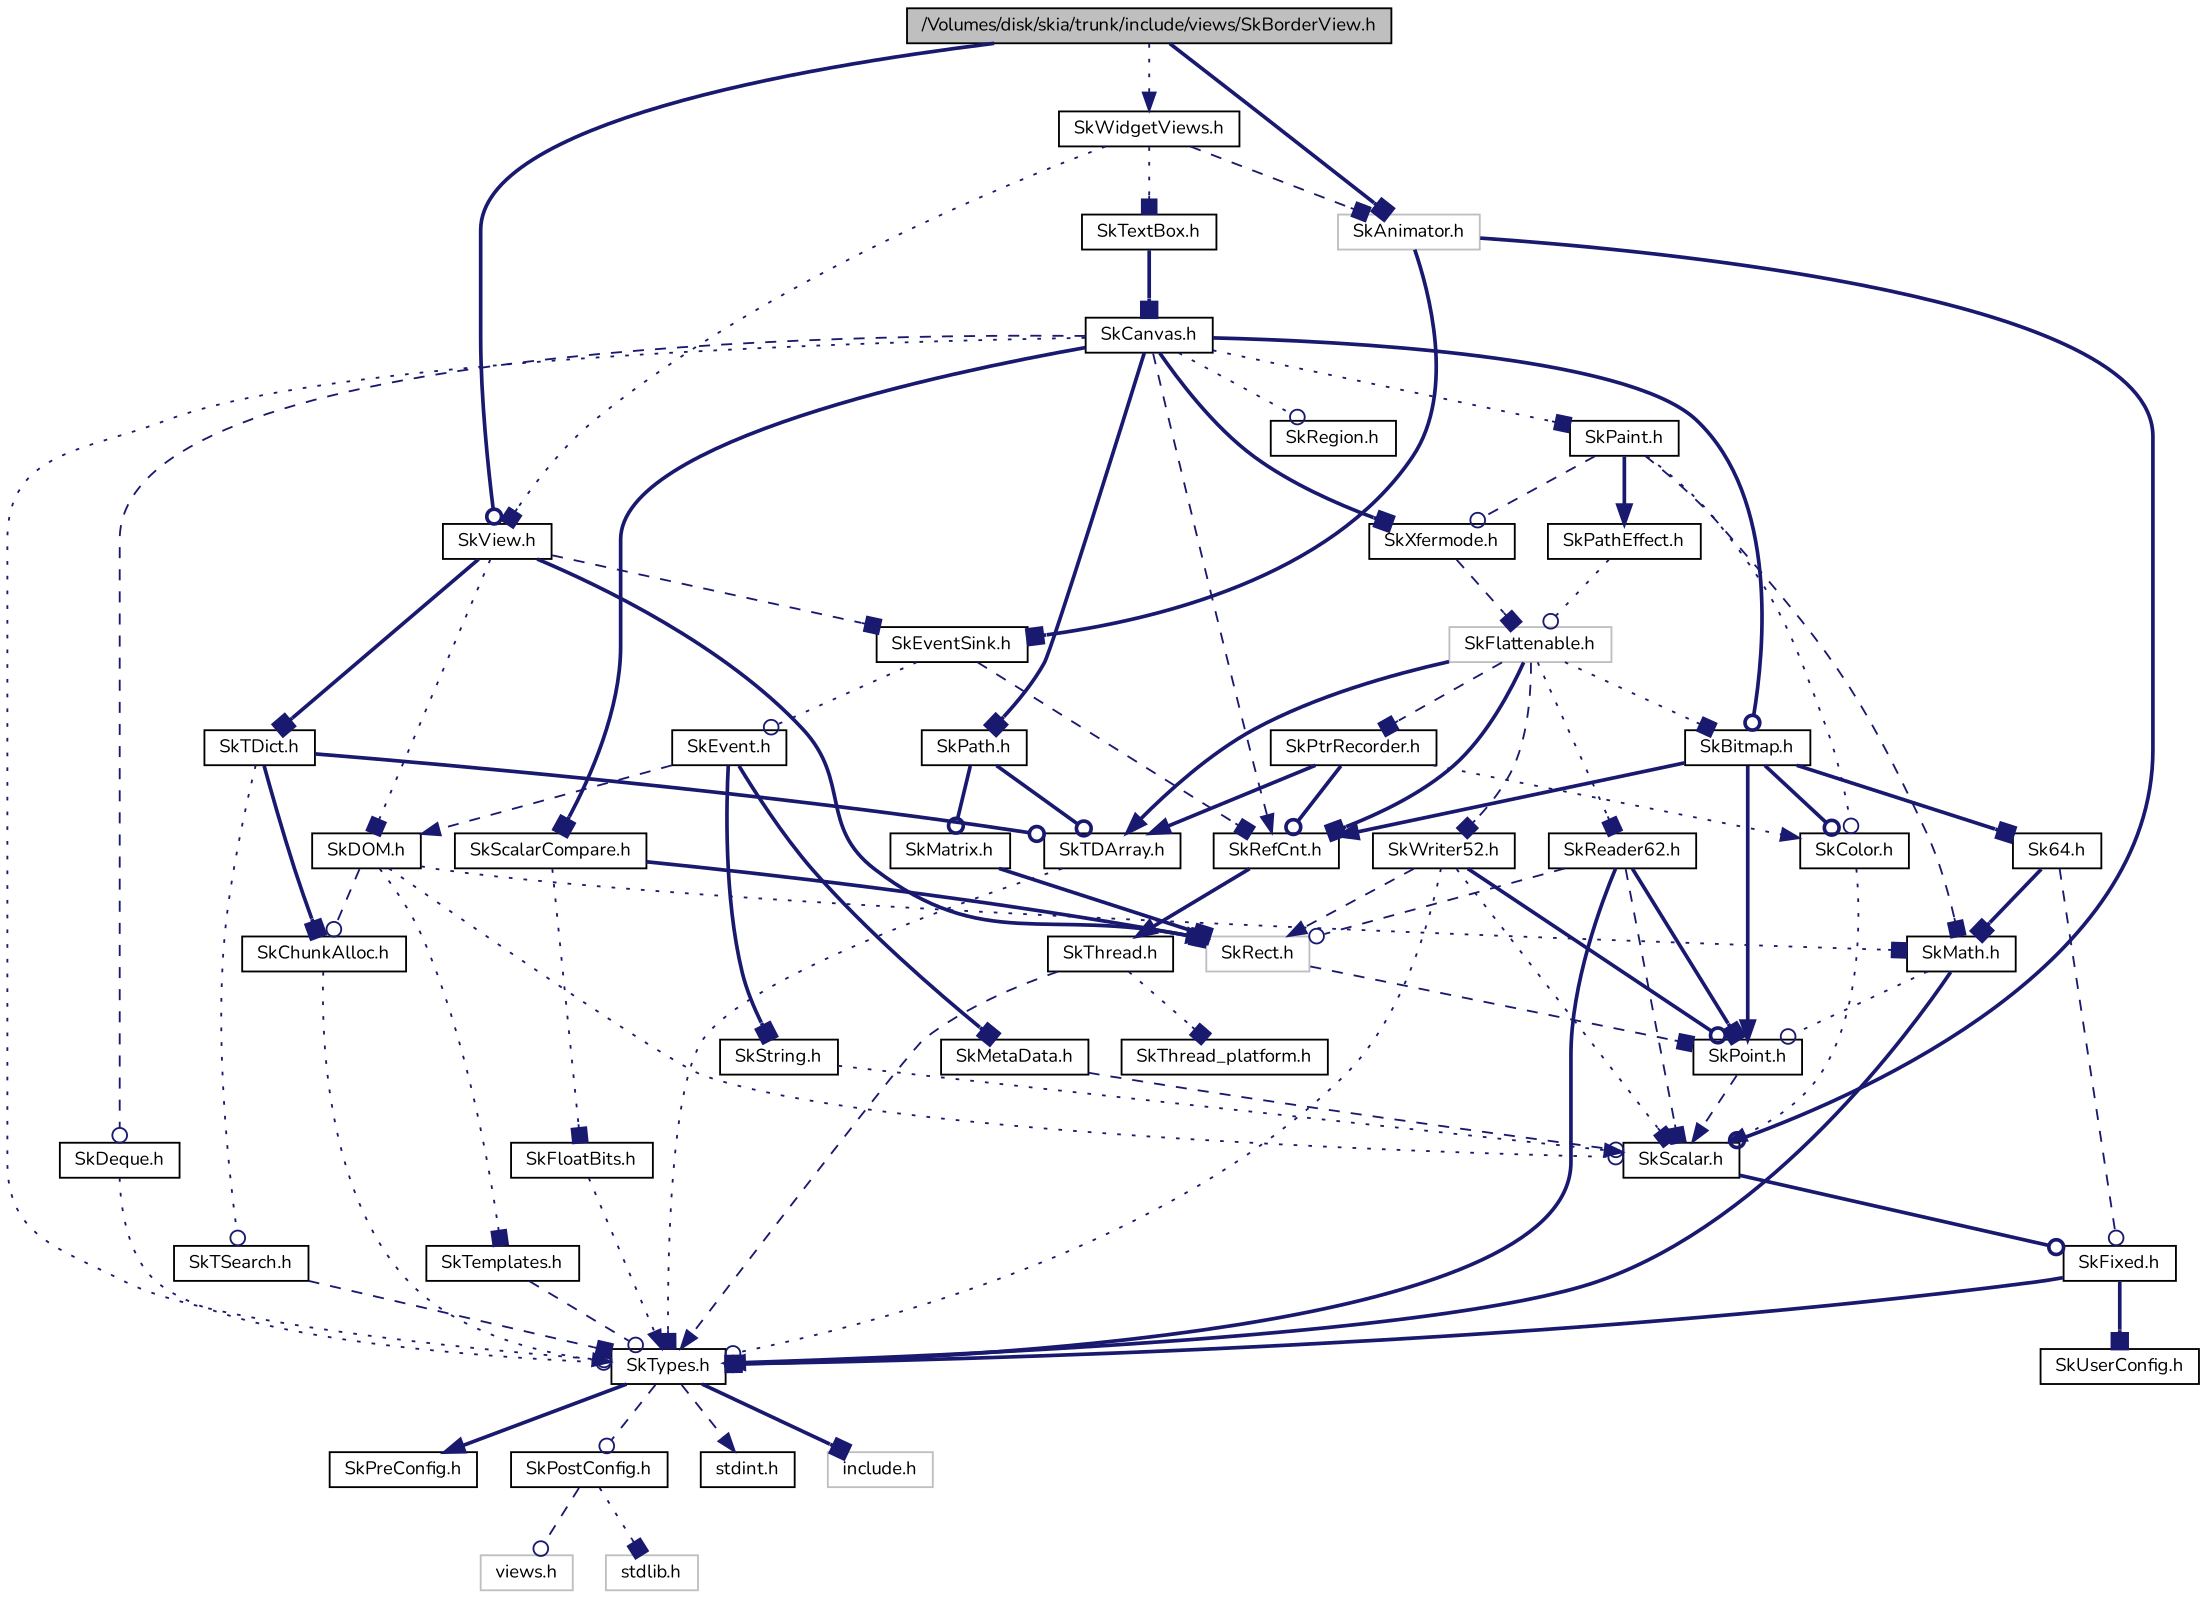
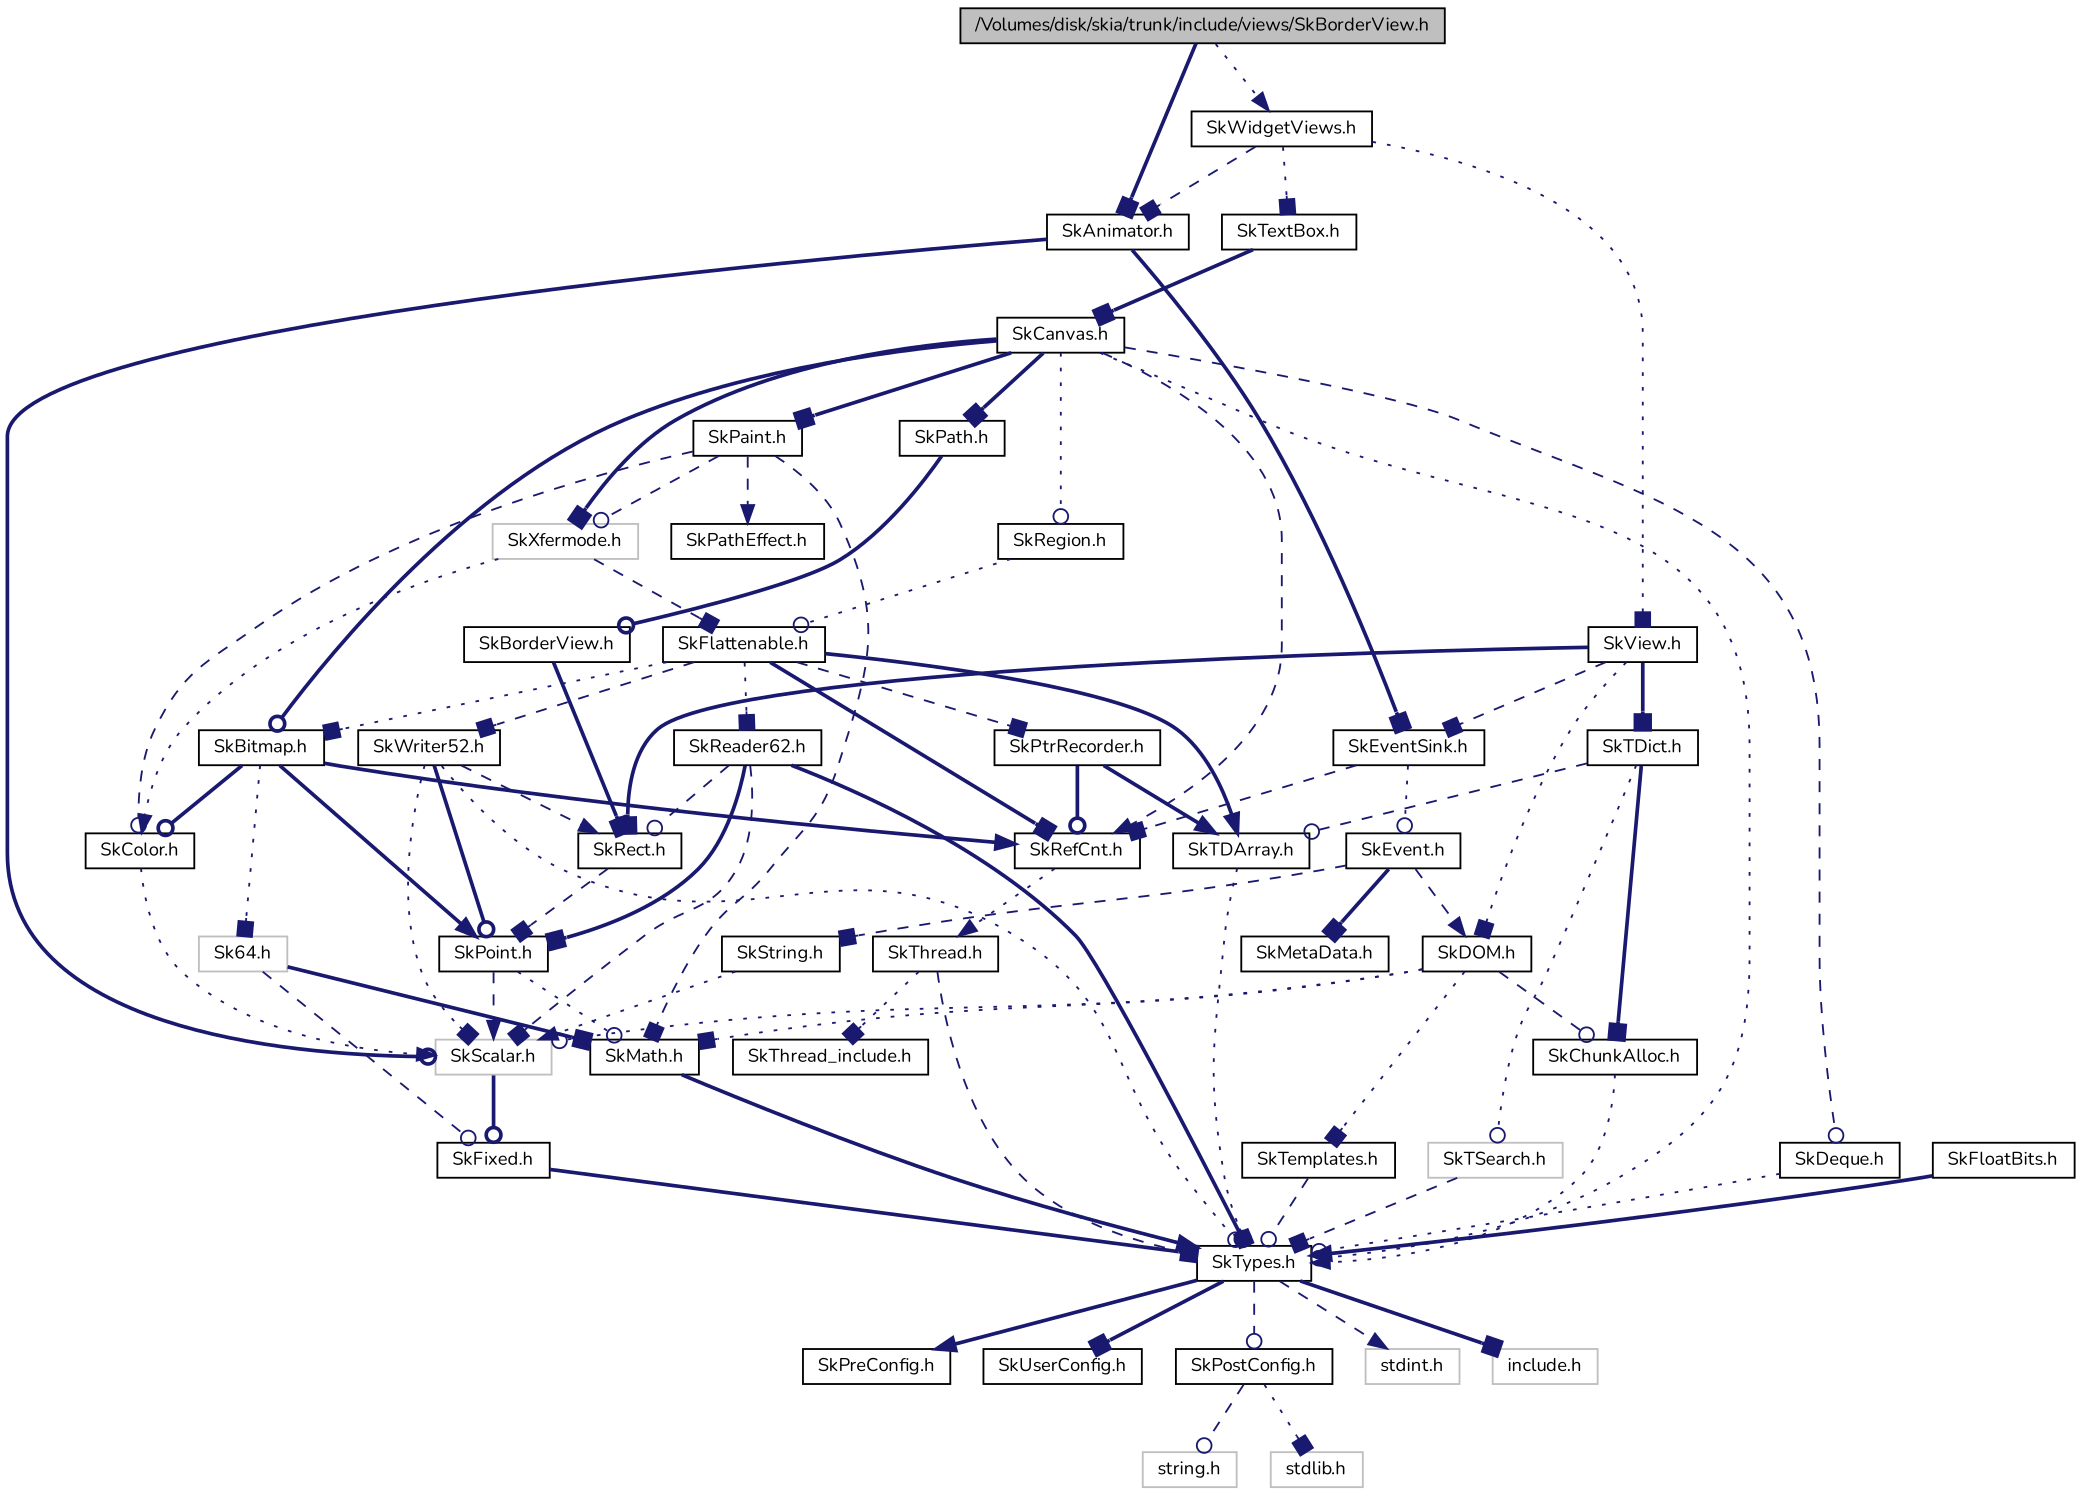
edge "/Volumes/disk/skia/trunk/include/views/SkBorderView.h" -> "SkView.h": removed
node "SkAnimator.h": color grey75 -> black
edge "SkCanvas.h" -> "SkPaint.h": style dotted -> bold
edge "SkPaint.h" -> "SkPathEffect.h": style bold -> dashed
node "SkXfermode.h": color black -> grey75
edge "SkPathEffect.h" -> "SkFlattenable.h": now "SkRegion.h" -> "SkFlattenable.h"
edge "SkPaint.h" -> "SkColor.h": style dotted -> dashed
node "SkFlattenable.h": color grey75 -> black
edge "SkTDict.h" -> "SkTDArray.h": style bold -> dashed
edge "SkPath.h" -> "SkTDArray.h": removed
edge "SkBitmap.h" -> "Sk64.h": style bold -> dotted
edge "SkPtrRecorder.h" -> "SkColor.h": now "SkXfermode.h" -> "SkColor.h"
node "SkScalarCompare.h": removed
node "SkMatrix.h": label "SkMatrix.h" -> "SkBorderView.h"
node "Sk64.h": color black -> grey75
edge "SkEvent.h" -> "SkString.h": style bold -> dashed
edge "SkRefCnt.h" -> "SkThread.h": style bold -> dotted
node "SkRect.h": color grey75 -> black
edge "SkMath.h" -> "SkPoint.h": reversed
node "SkThread_platform.h": label "SkThread_platform.h" -> "SkThread_include.h"
edge "SkMetaData.h" -> "SkScalar.h": removed
edge "SkThread.h" -> "SkTypes.h": arrowhead normal -> odot
node "SkScalar.h": color black -> grey75
edge "SkFloatBits.h" -> "SkTypes.h": style dotted -> bold
node "SkTSearch.h": color black -> grey75
edge "SkFixed.h" -> "SkUserConfig.h": now "SkTypes.h" -> "SkUserConfig.h"
node "stdint.h": color black -> grey75
node "views.h": label "views.h" -> "string.h"
